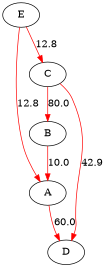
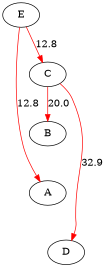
edge "C" -> "B": label "80.0" -> "20.0"
edge "B" -> "A": removed, label "10.0"
edge "C" -> "D": label "42.9" -> "32.9"
edge "A" -> "D": removed, label "60.0"
